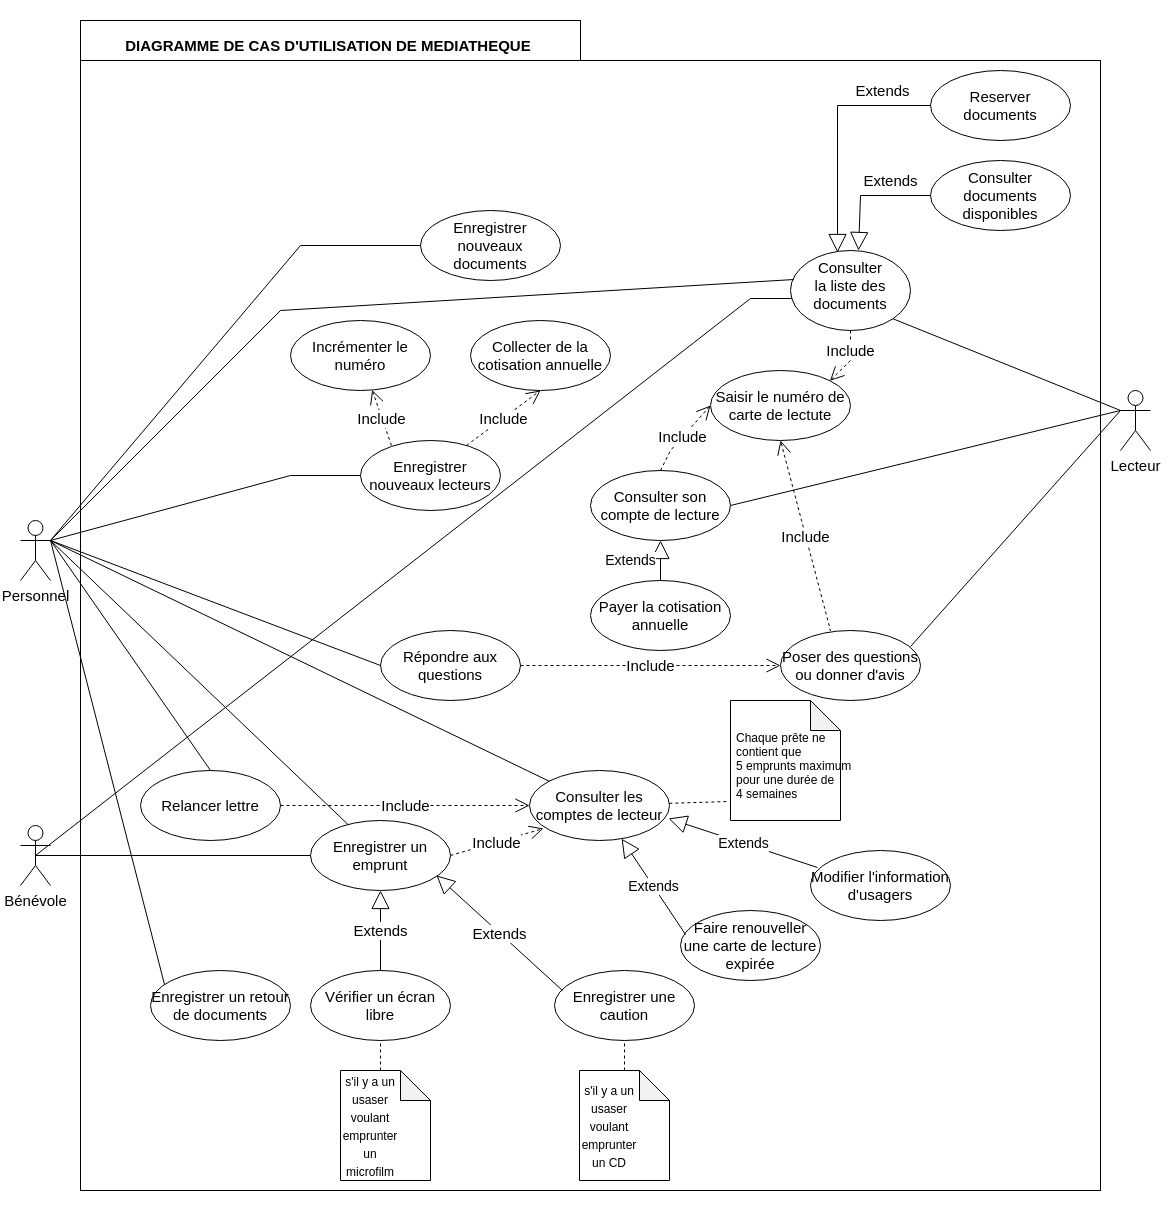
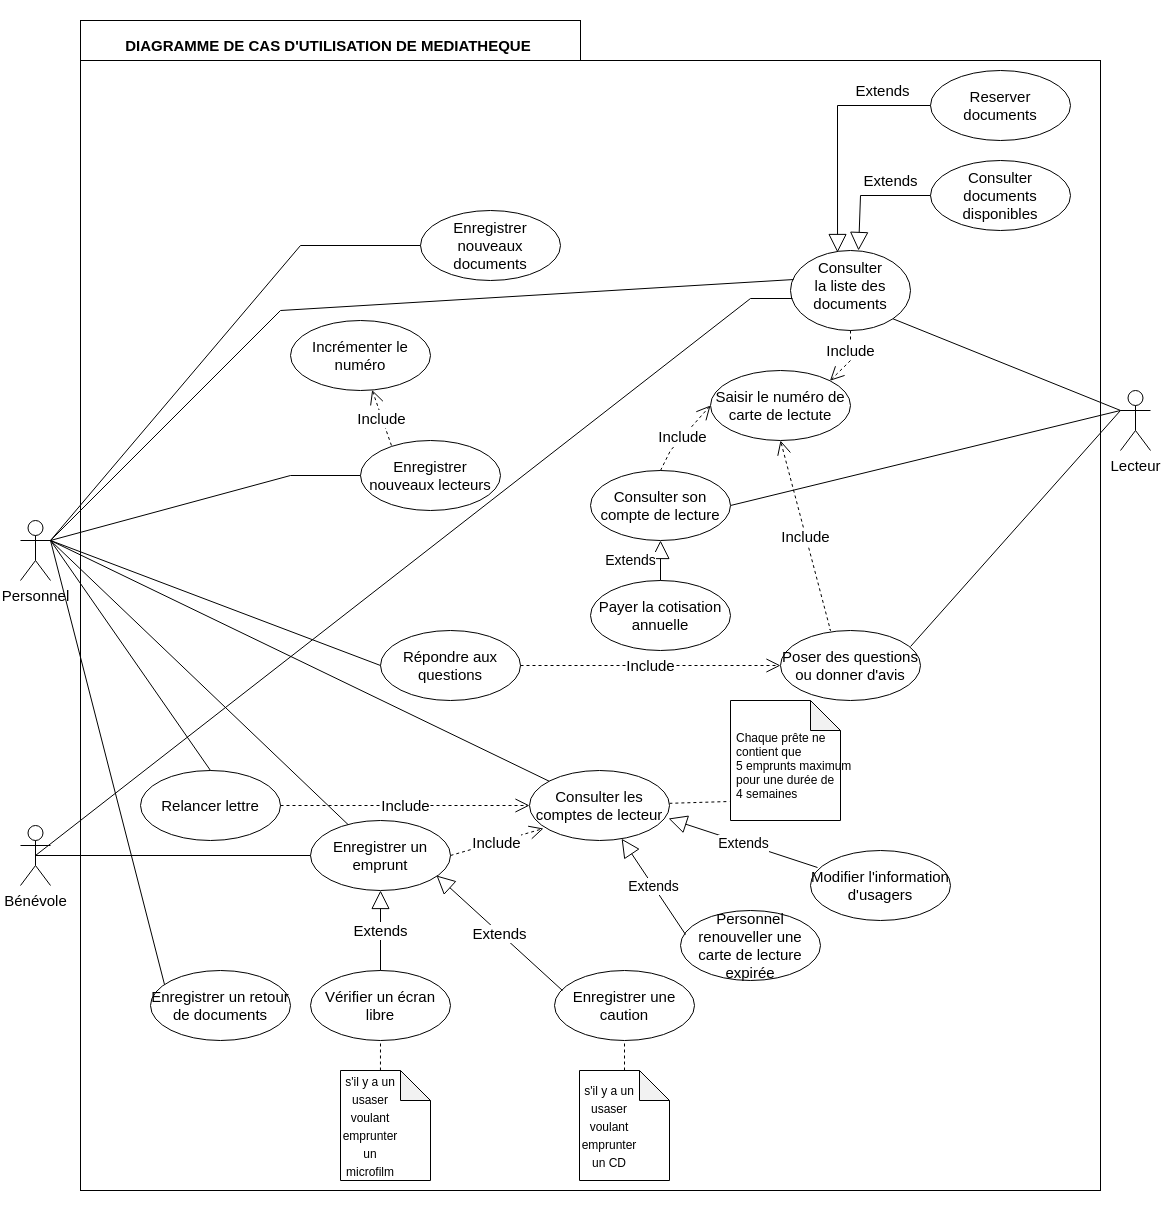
node "Collecter de la cotisation annuelle": removed
edge "Enregistrer nouveaux lecteurs" -> "Collecter de la cotisation annuelle": removed, label "Include"
node "Faire renouveller une carte de lecture expirée": label "Faire renouveller une carte de lecture expirée" -> "Personnel renouveller une carte de lecture expirée"
